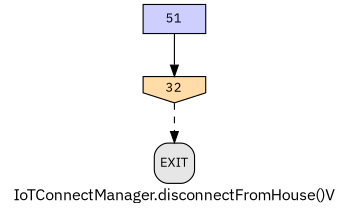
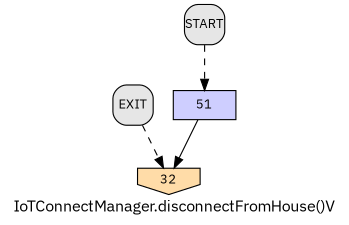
node "START": added
edge "32" -> "EXIT": reversed
